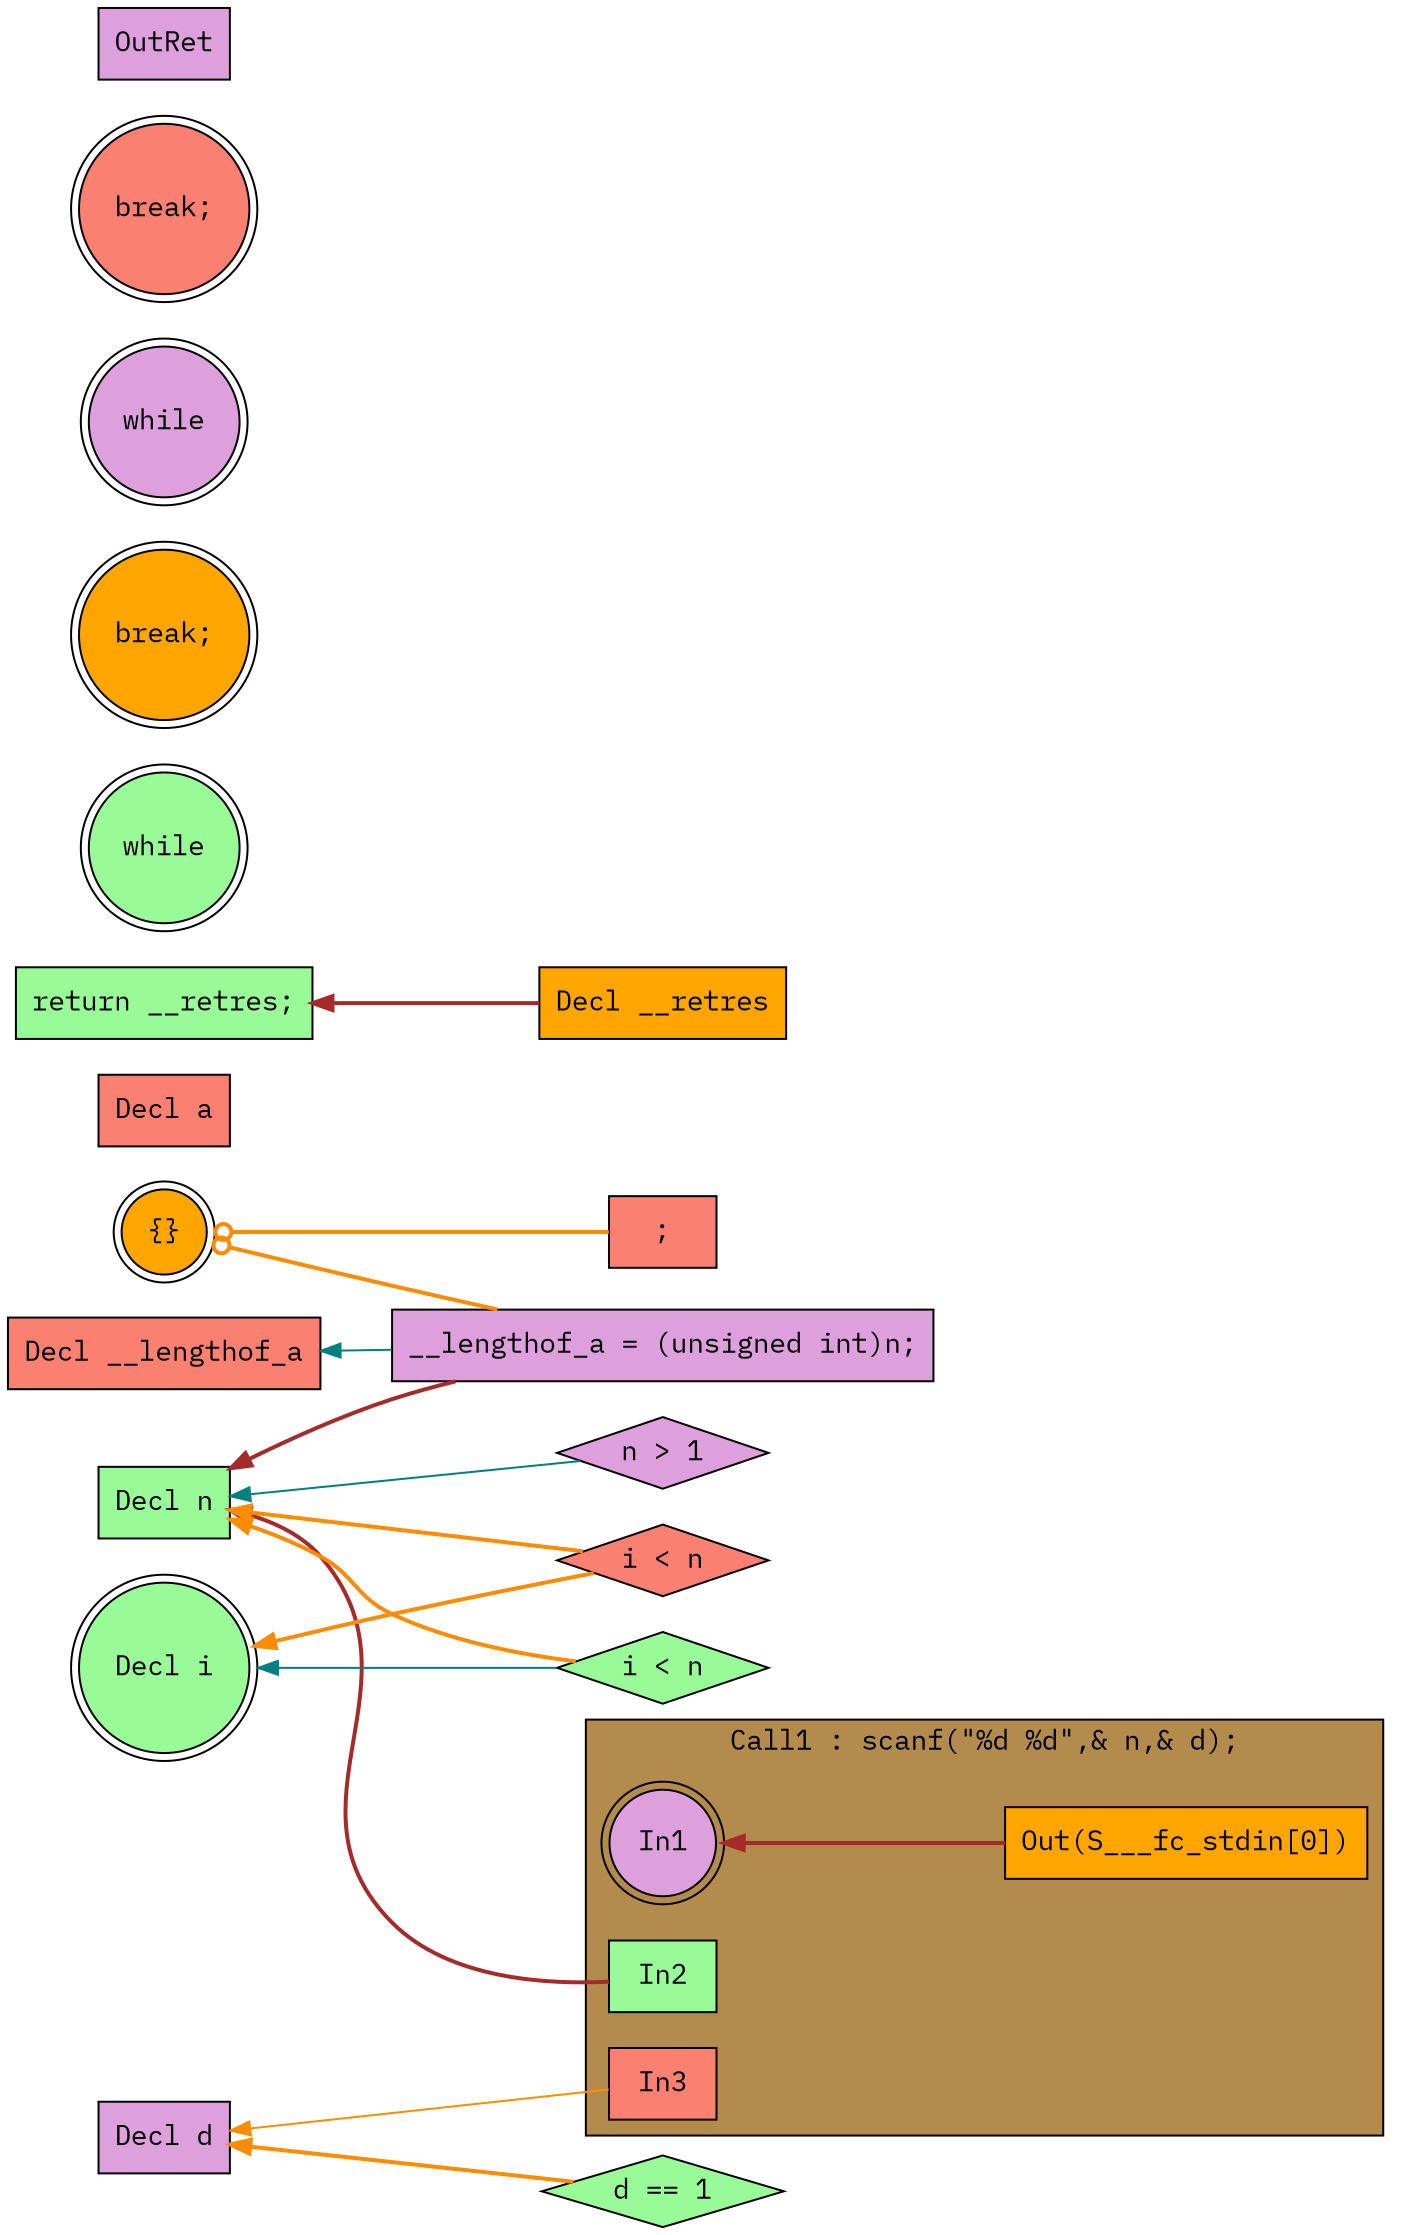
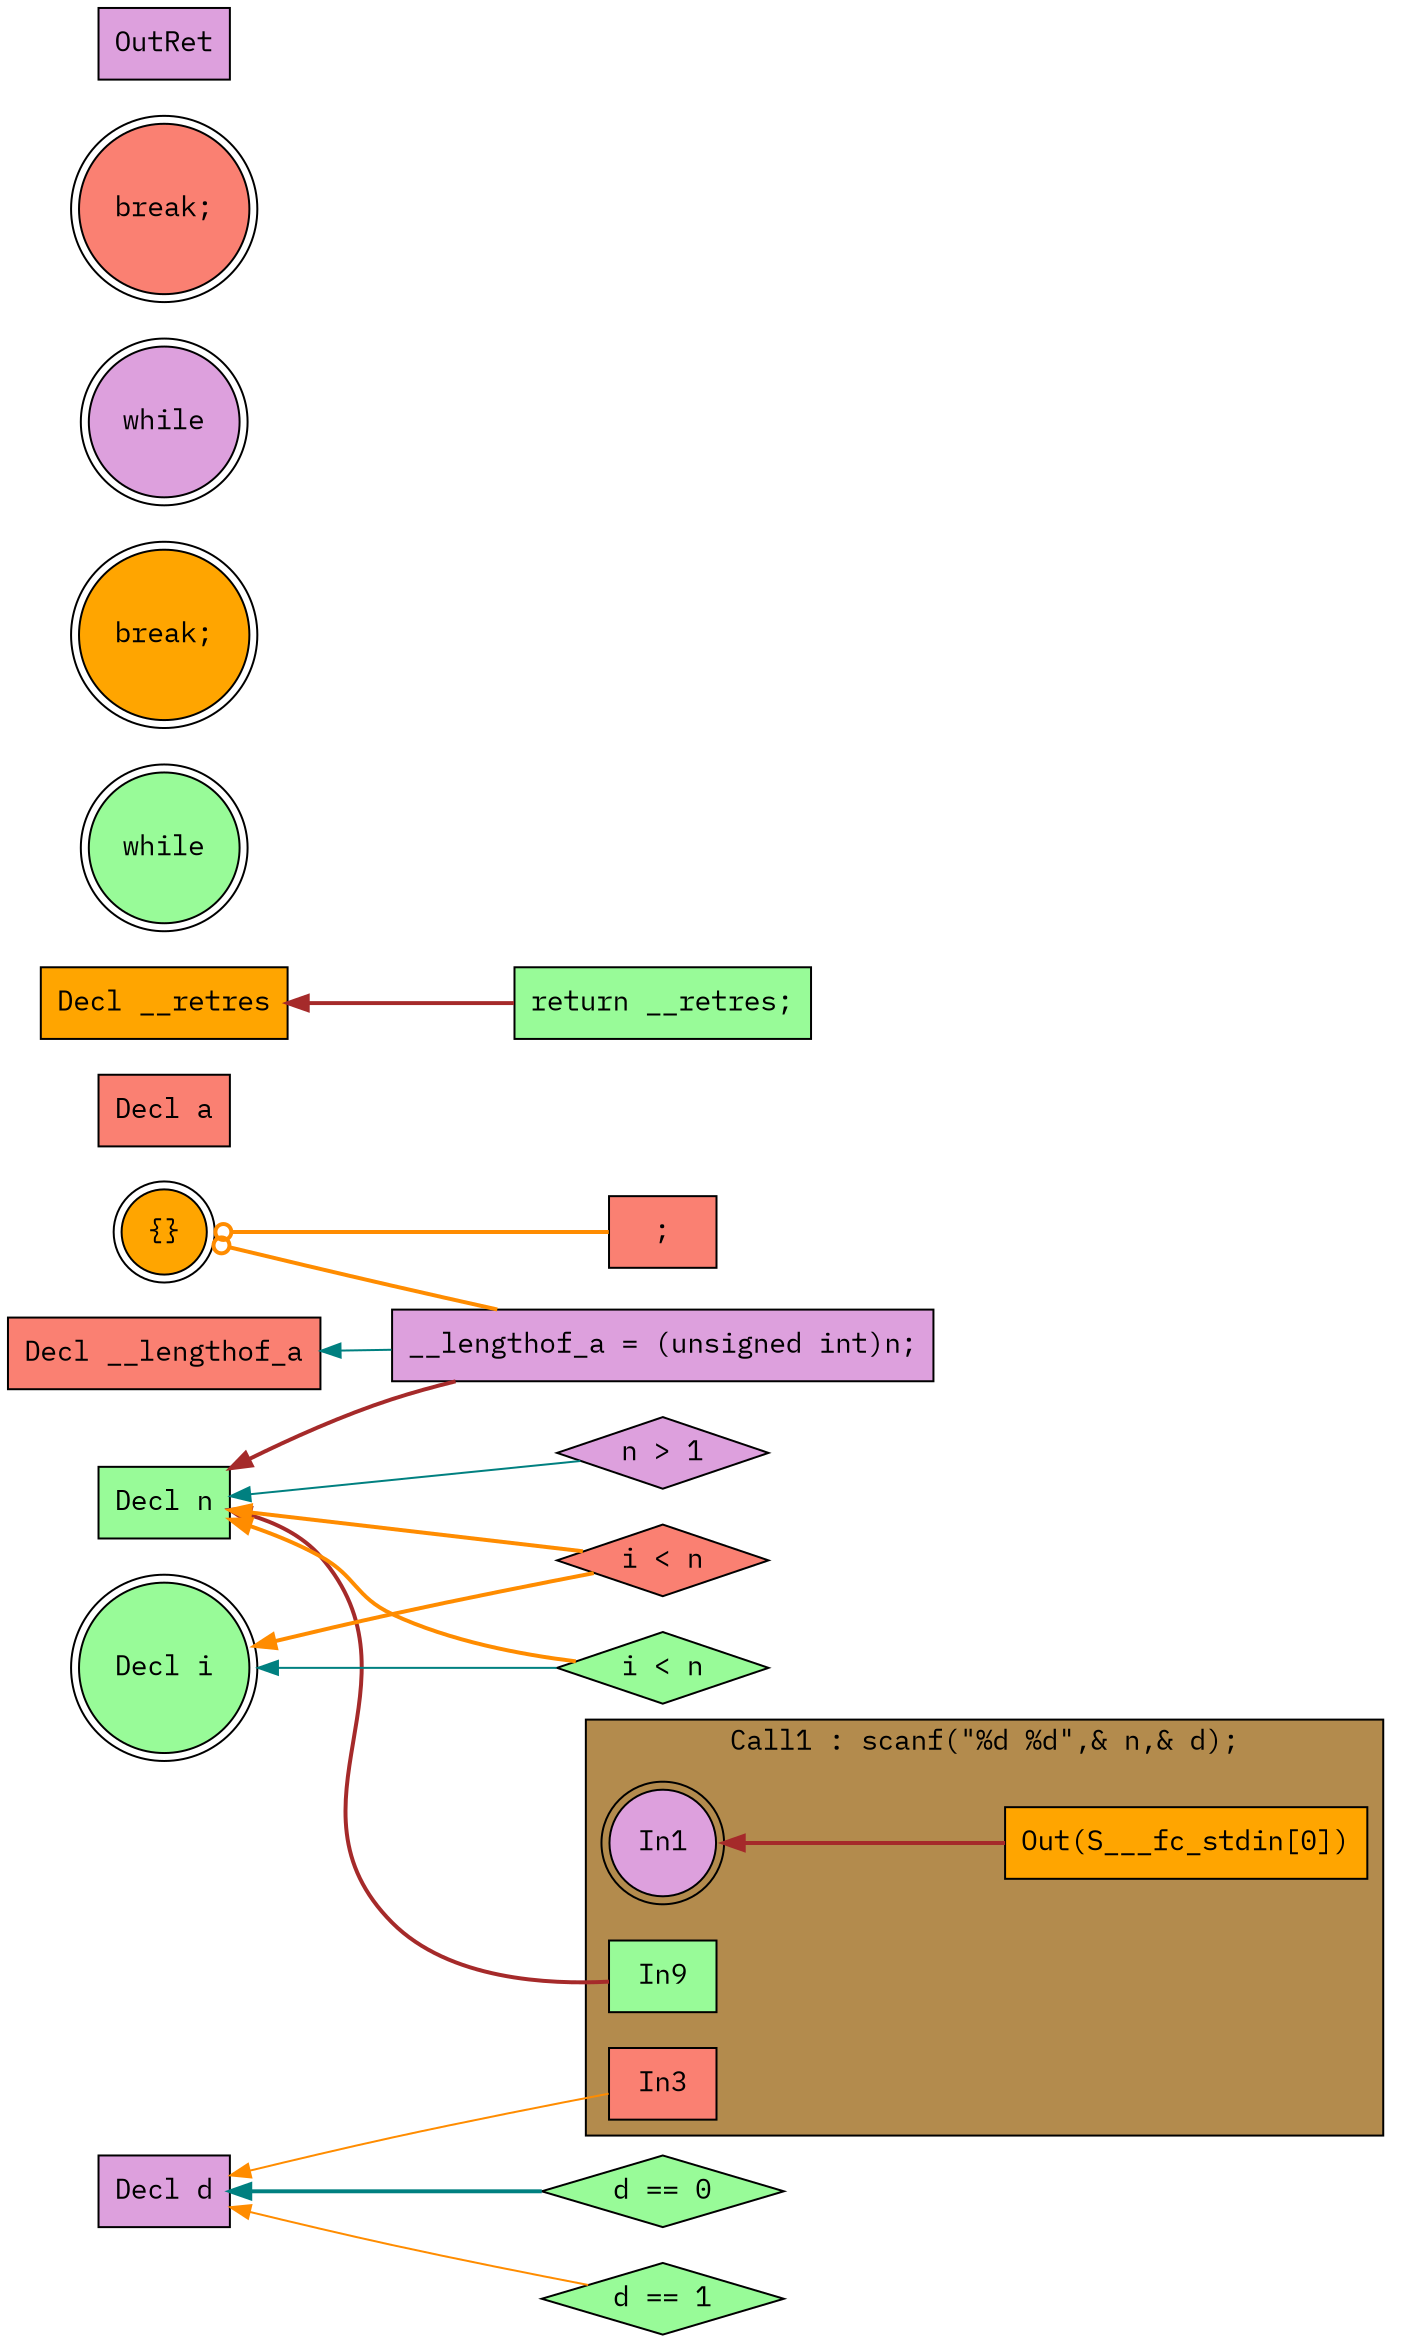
edge "Decl __retres" -> "return __retres;": reversed
node "In2": label "In2" -> "In9"
edge "d == 1" -> "Decl d": style bold -> solid
node "d == 0": added
